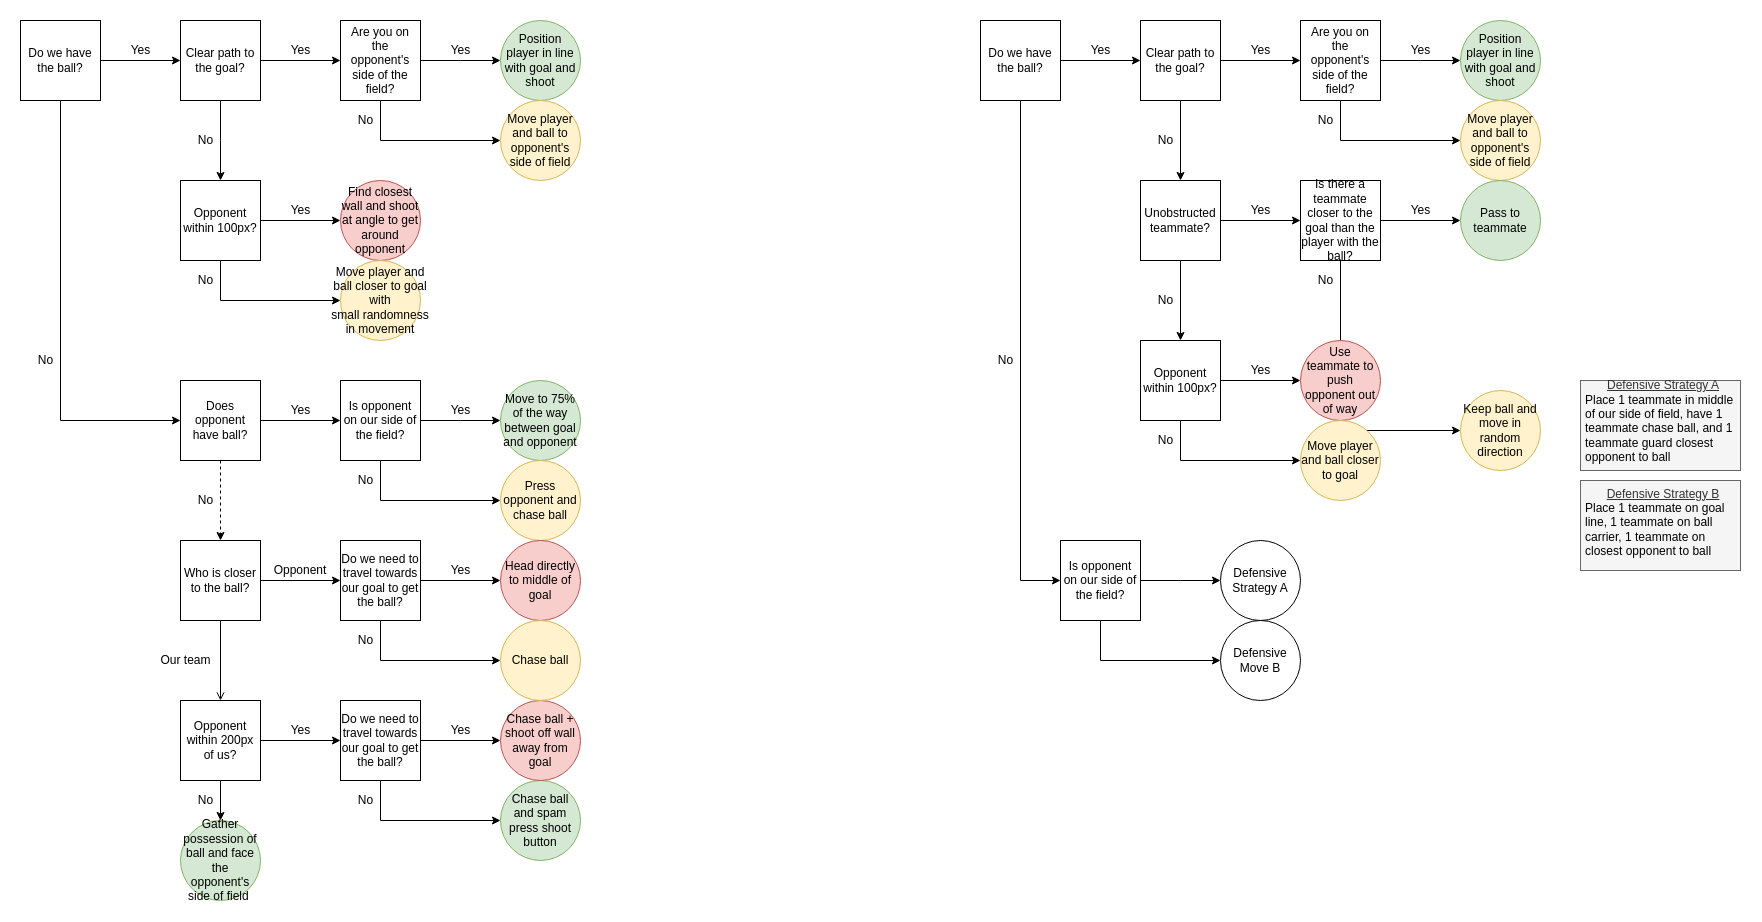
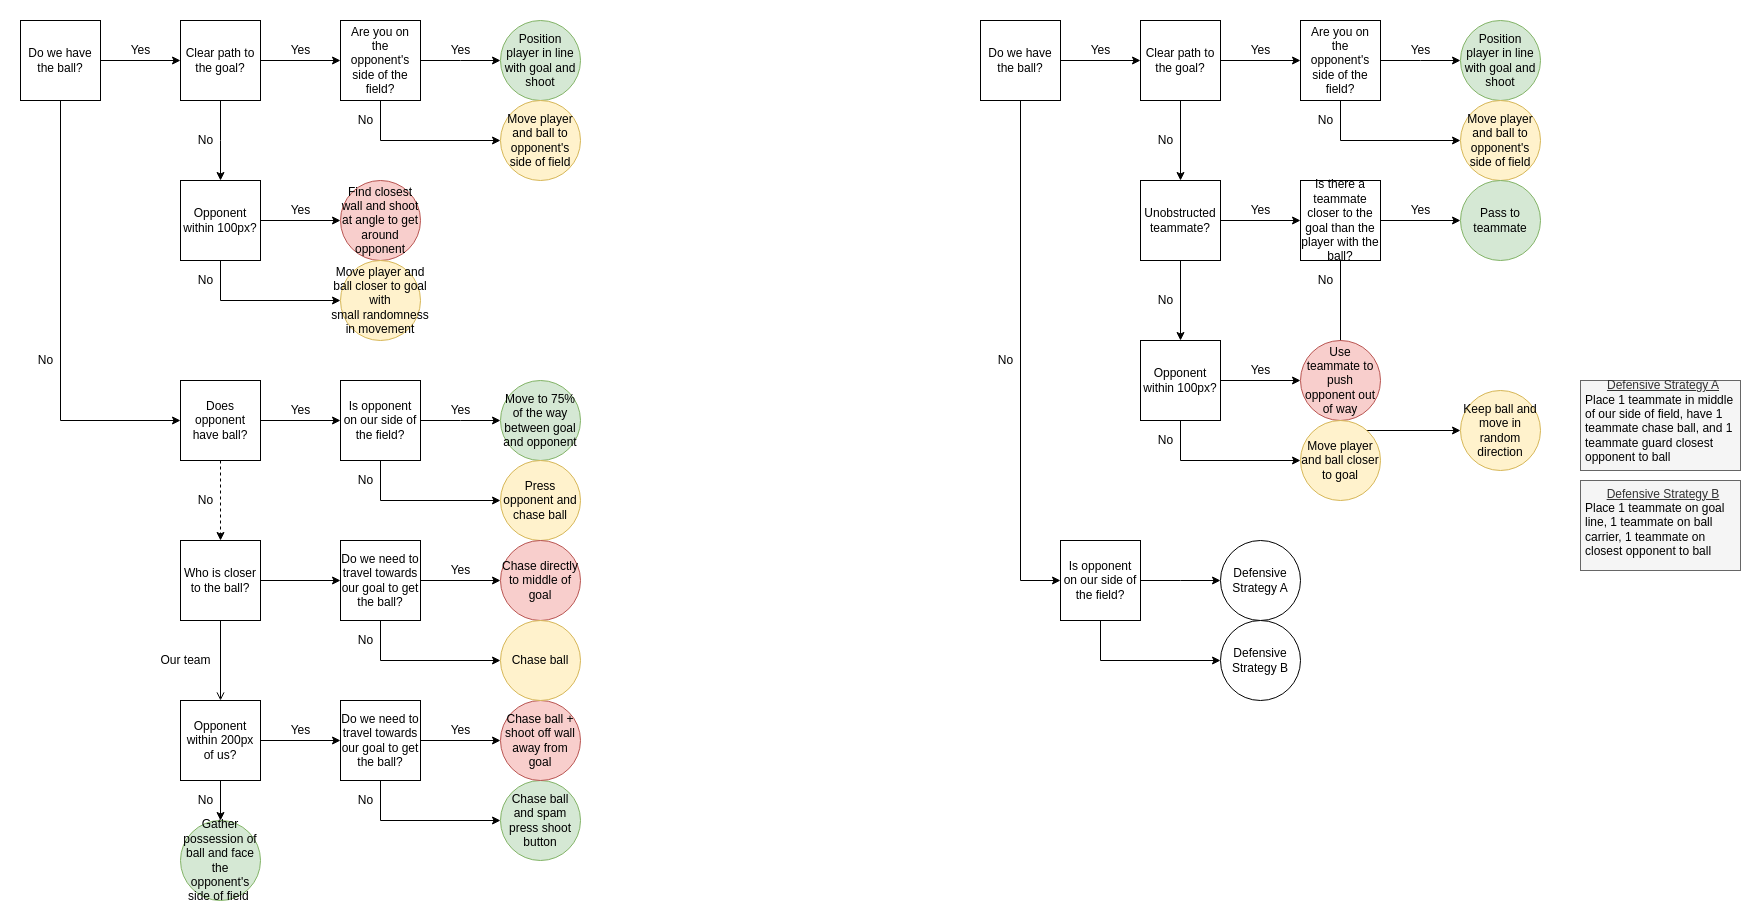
node "Opponent": removed
node "Head directly to middle of goal": label "Head directly to middle of goal" -> "Chase directly to middle of goal"
node "Defensive Move B": label "Defensive Move B" -> "Defensive Strategy B"
